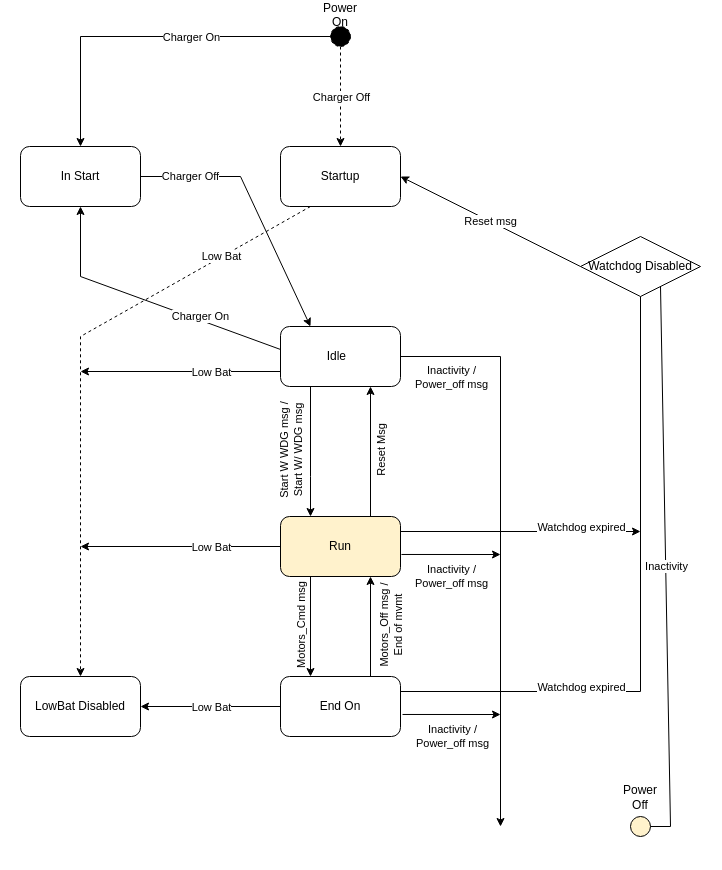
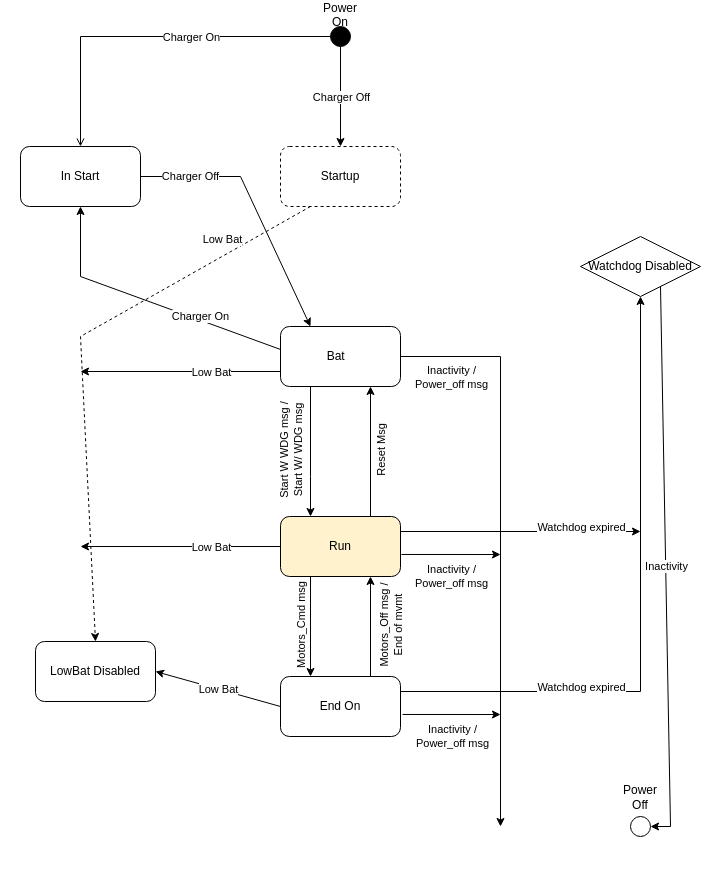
node "Power On": style dashed -> solid
edge "Power On" -> "Startup": style dashed -> solid
edge "Power On" -> "In Start": arrowhead classic -> open
node "Startup": style solid -> dashed
edge "Watchdog Disabled" -> "Startup": removed, label "Reset msg"
edge "Watchdog Disabled" -- "End On": arrowhead none -> classic
node "Idle": label "Idle" -> "Bat"
node "LowBat Disabled": moved (81, 707) -> (96, 672)
node "Power Off": fillcolor #fff2cc -> #ffffff
edge "Watchdog Disabled" -- "Power Off": arrowhead none -> classic
